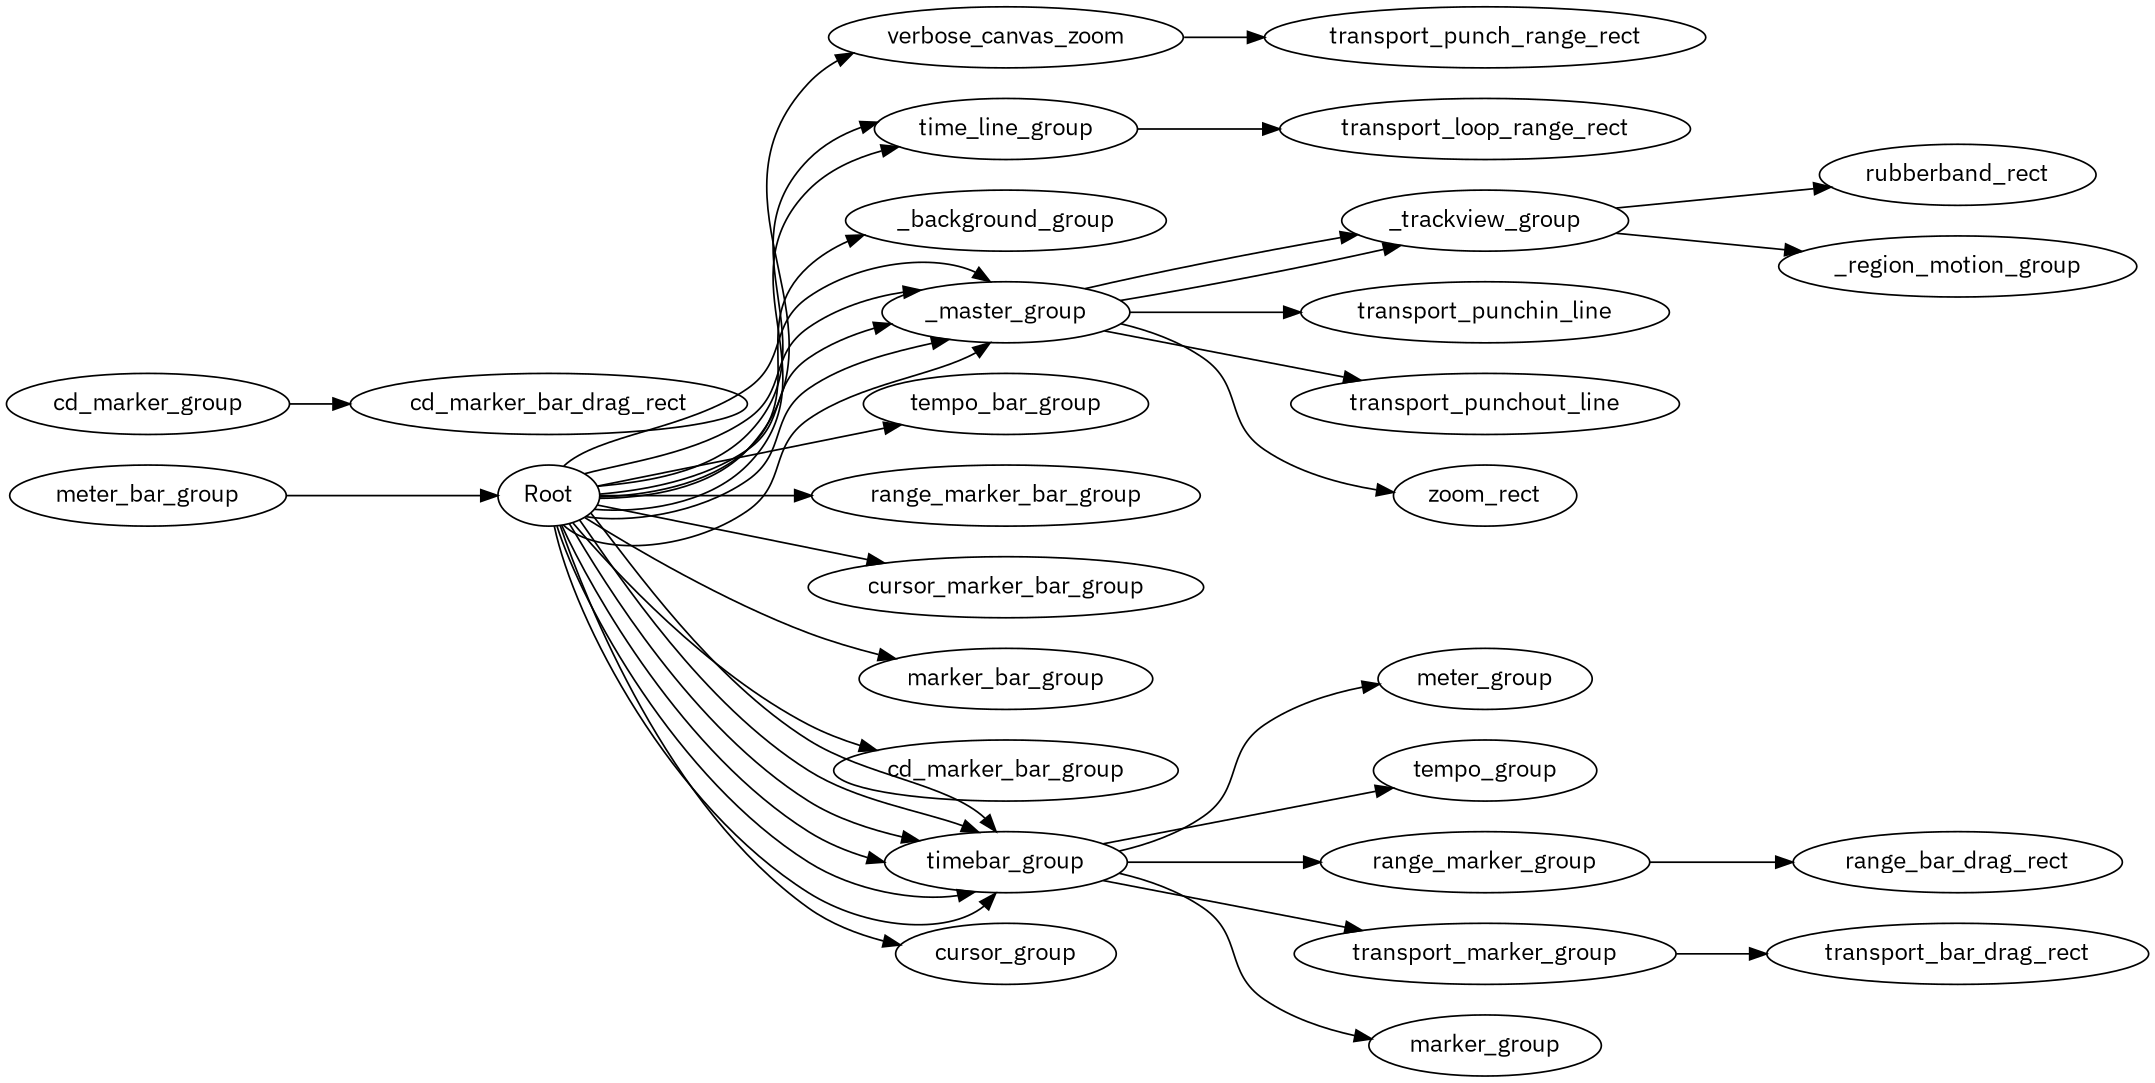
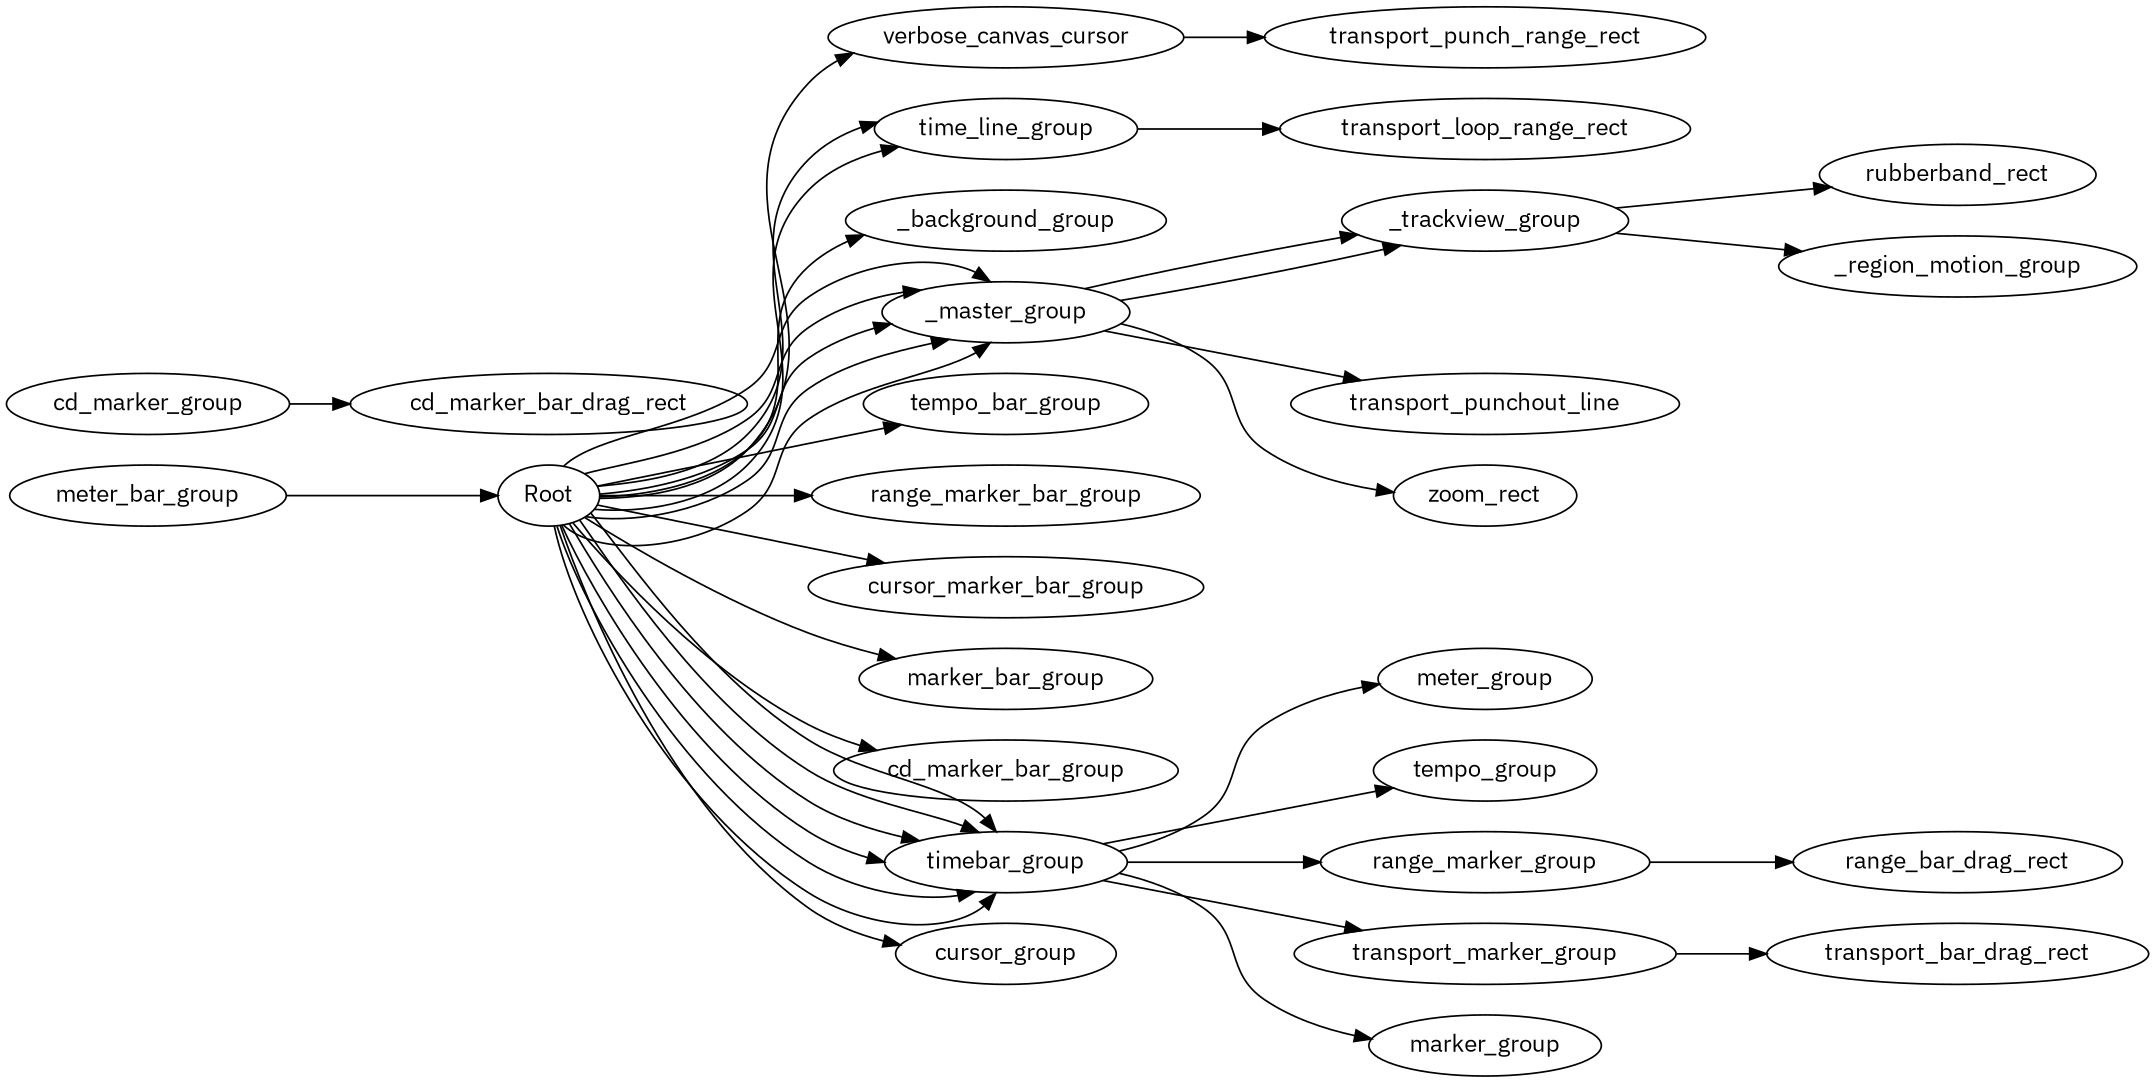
node "verbose_canvas_zoom": label "verbose_canvas_zoom" -> "verbose_canvas_cursor"
node "transport_punchin_line": removed
